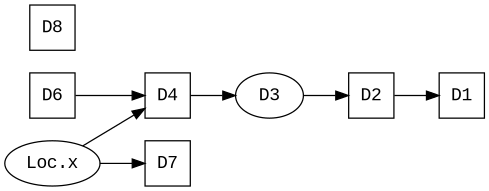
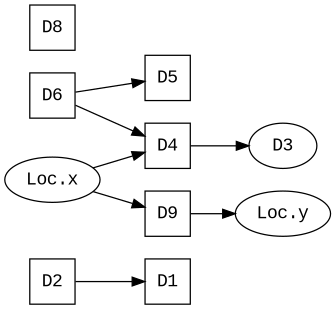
node "D5": added
edge "D3" -> "D2": removed
node "D7": label "D7" -> "D9"
node "Loc.y": added
